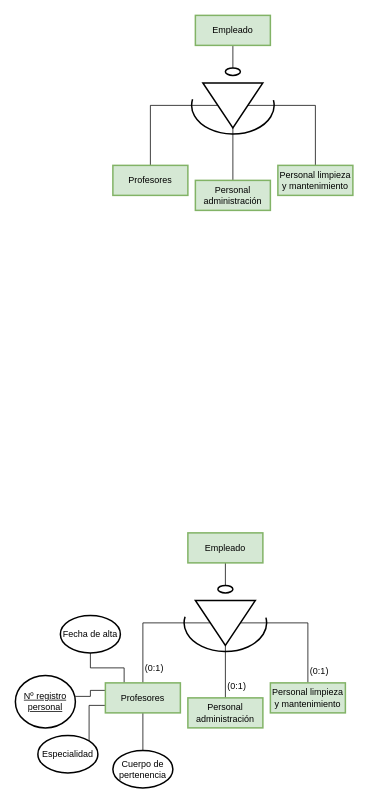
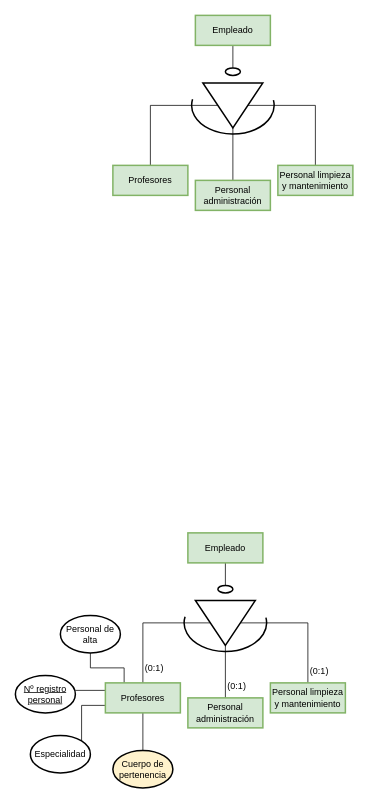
node "Fecha de alta": label "Fecha de alta" -> "Personal de alta"
node "Nº registro personal": size 60x53 -> 60x38
node "Especialidad": moved (68, 754) -> (60, 754)
node "Cuerpo de pertenencia": fillcolor #ffffff -> #fff2cc
